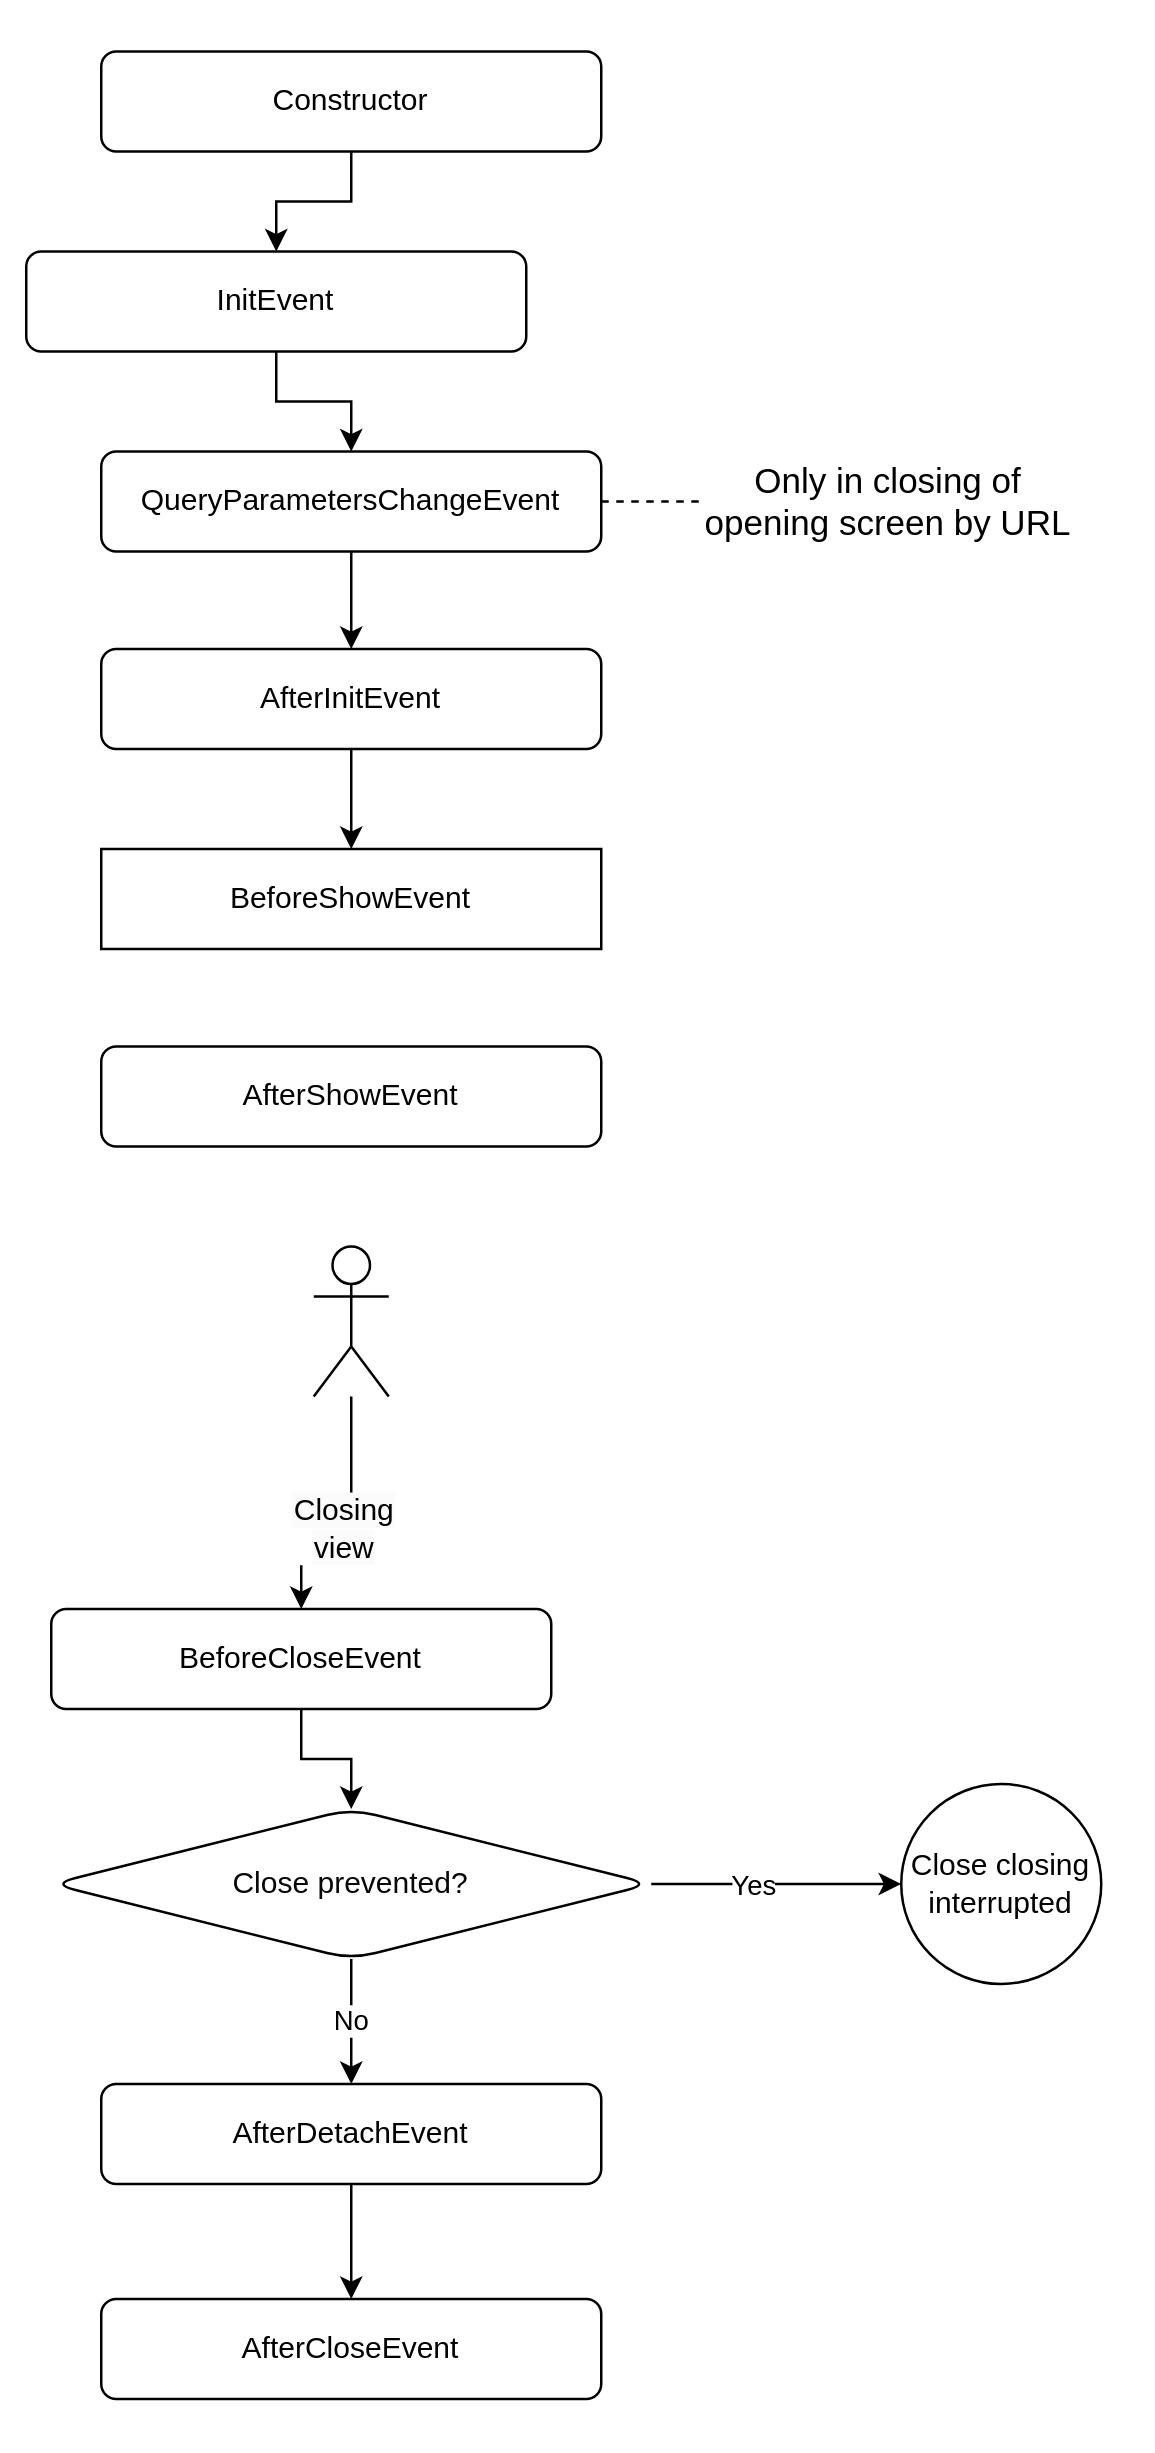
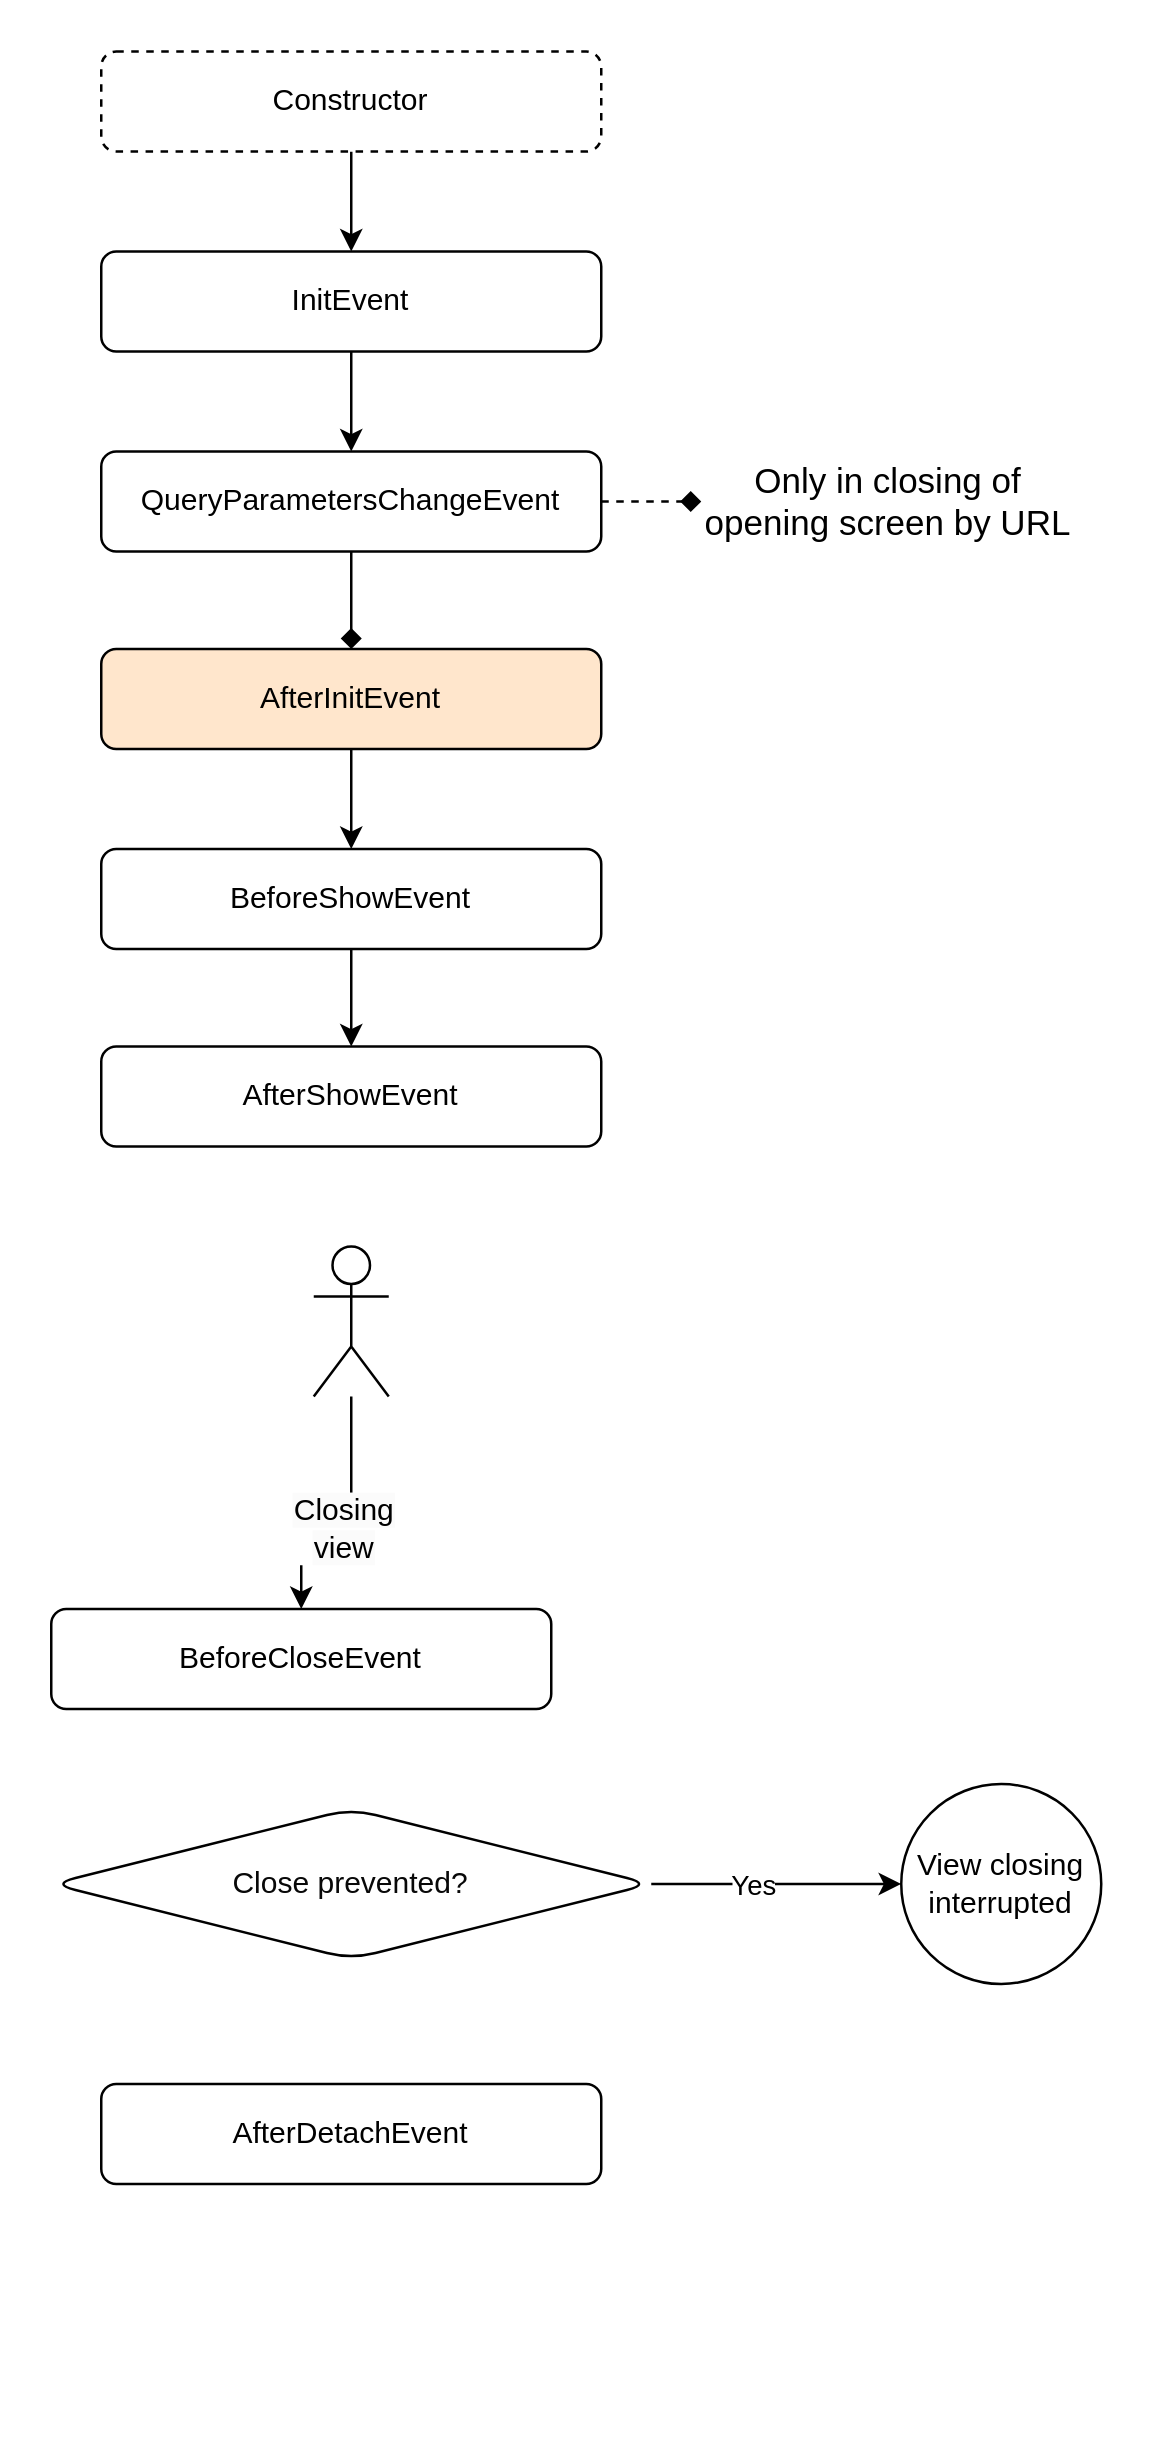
node "Constructor": style solid -> dashed
node "InitEvent": moved (276, 301) -> (351, 301)
edge "QueryParametersChangeEvent" -- "Only in closing of opening screen by URL": arrowhead none -> diamond
edge "QueryParametersChangeEvent" -> "AfterInitEvent": arrowhead classic -> diamond
node "AfterInitEvent": fillcolor #ffffff -> #ffe6cc
node "BeforeShowEvent": shape rectangle -> rounded rectangle
edge "BeforeShowEvent" -> "AfterShowEvent": added
edge "BeforeCloseEvent" -> "Close prevented?": removed
node "Close closing interrupted": label "Close closing interrupted" -> "View closing interrupted"
edge "Close prevented?" -> "AfterDetachEvent": removed, label "No"
edge "AfterDetachEvent" -> "AfterCloseEvent": removed
node "AfterCloseEvent": removed
